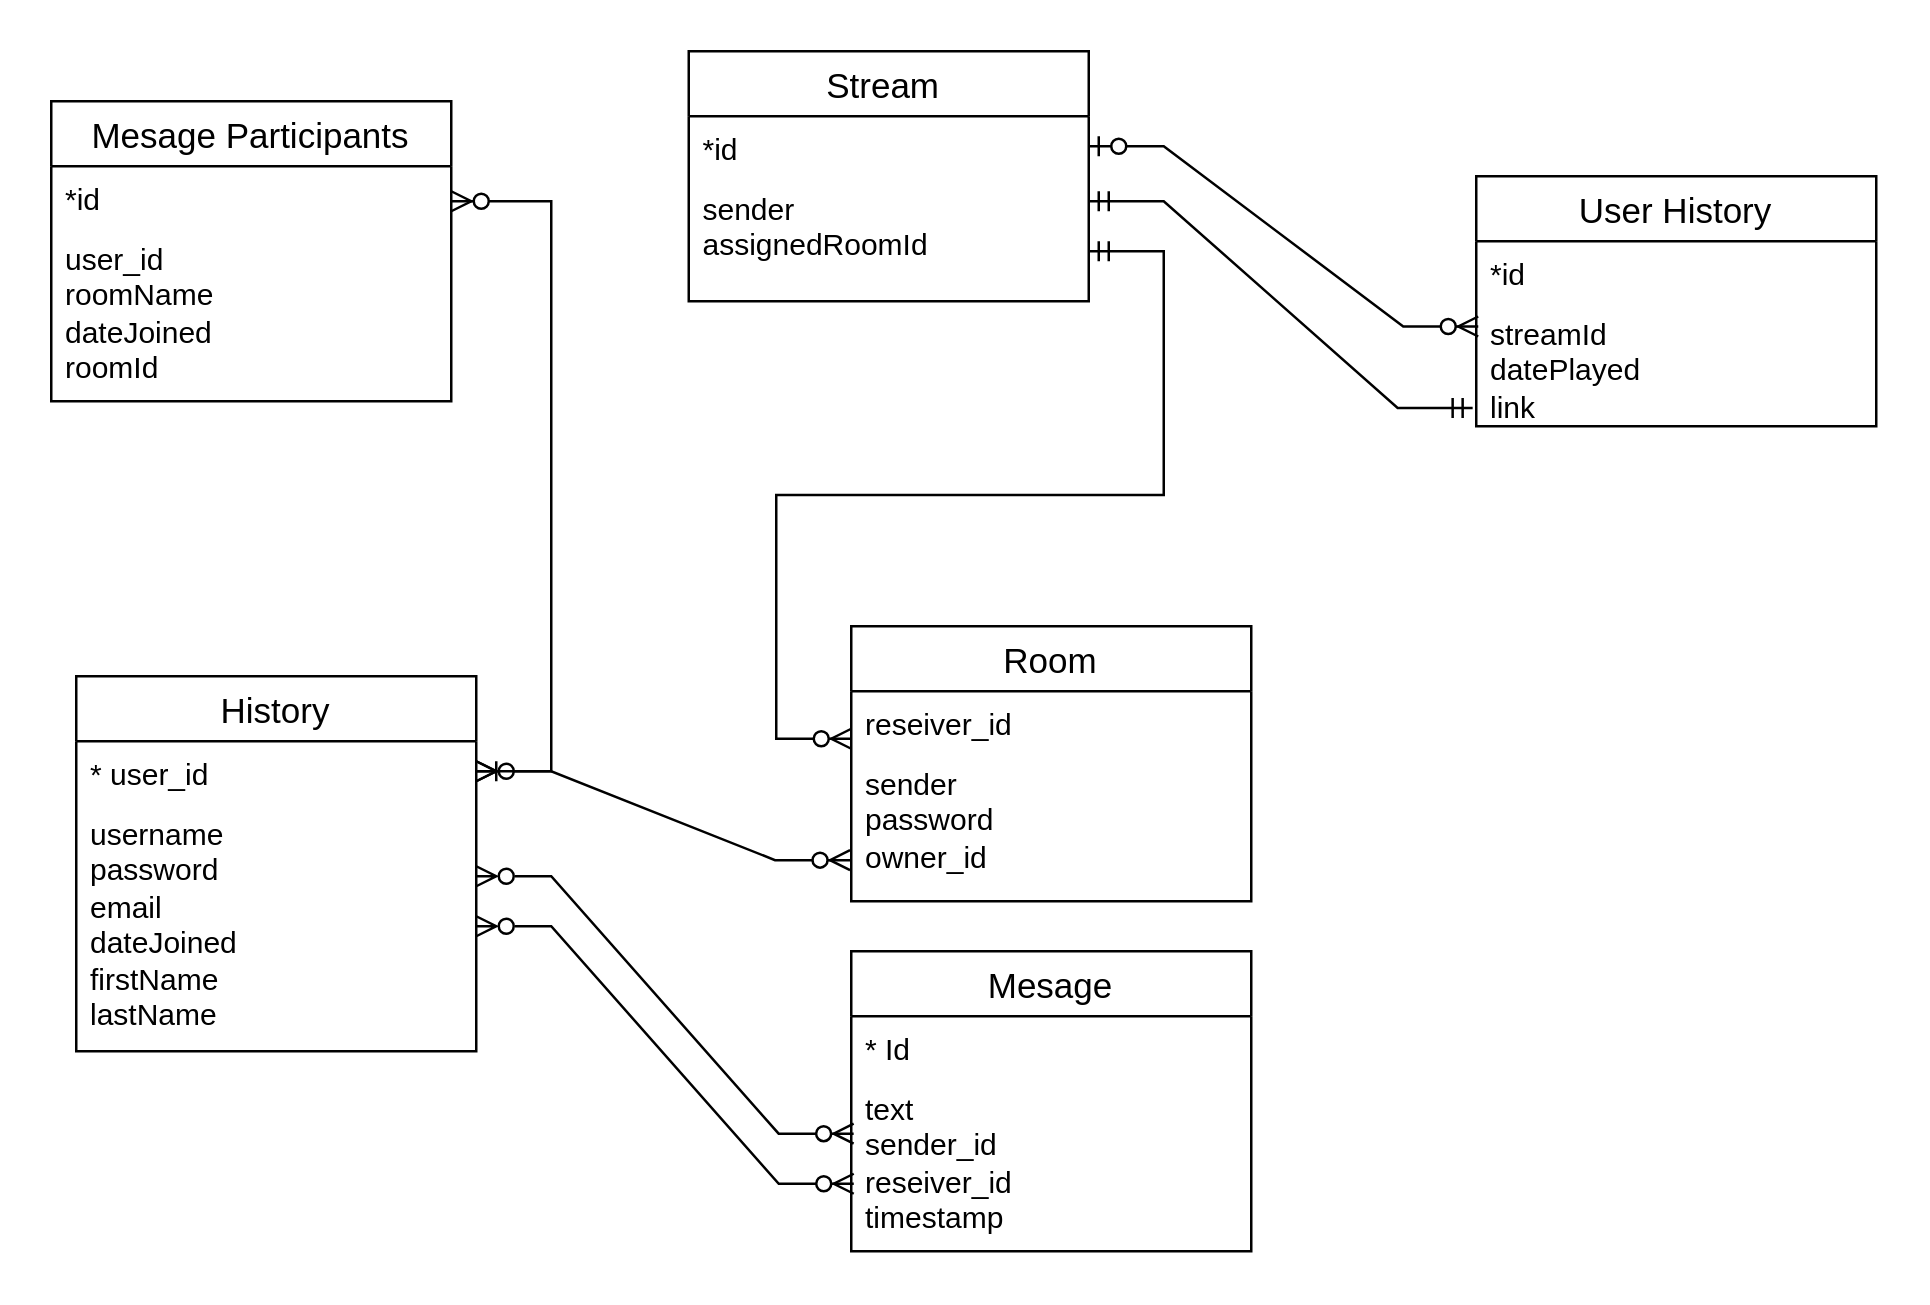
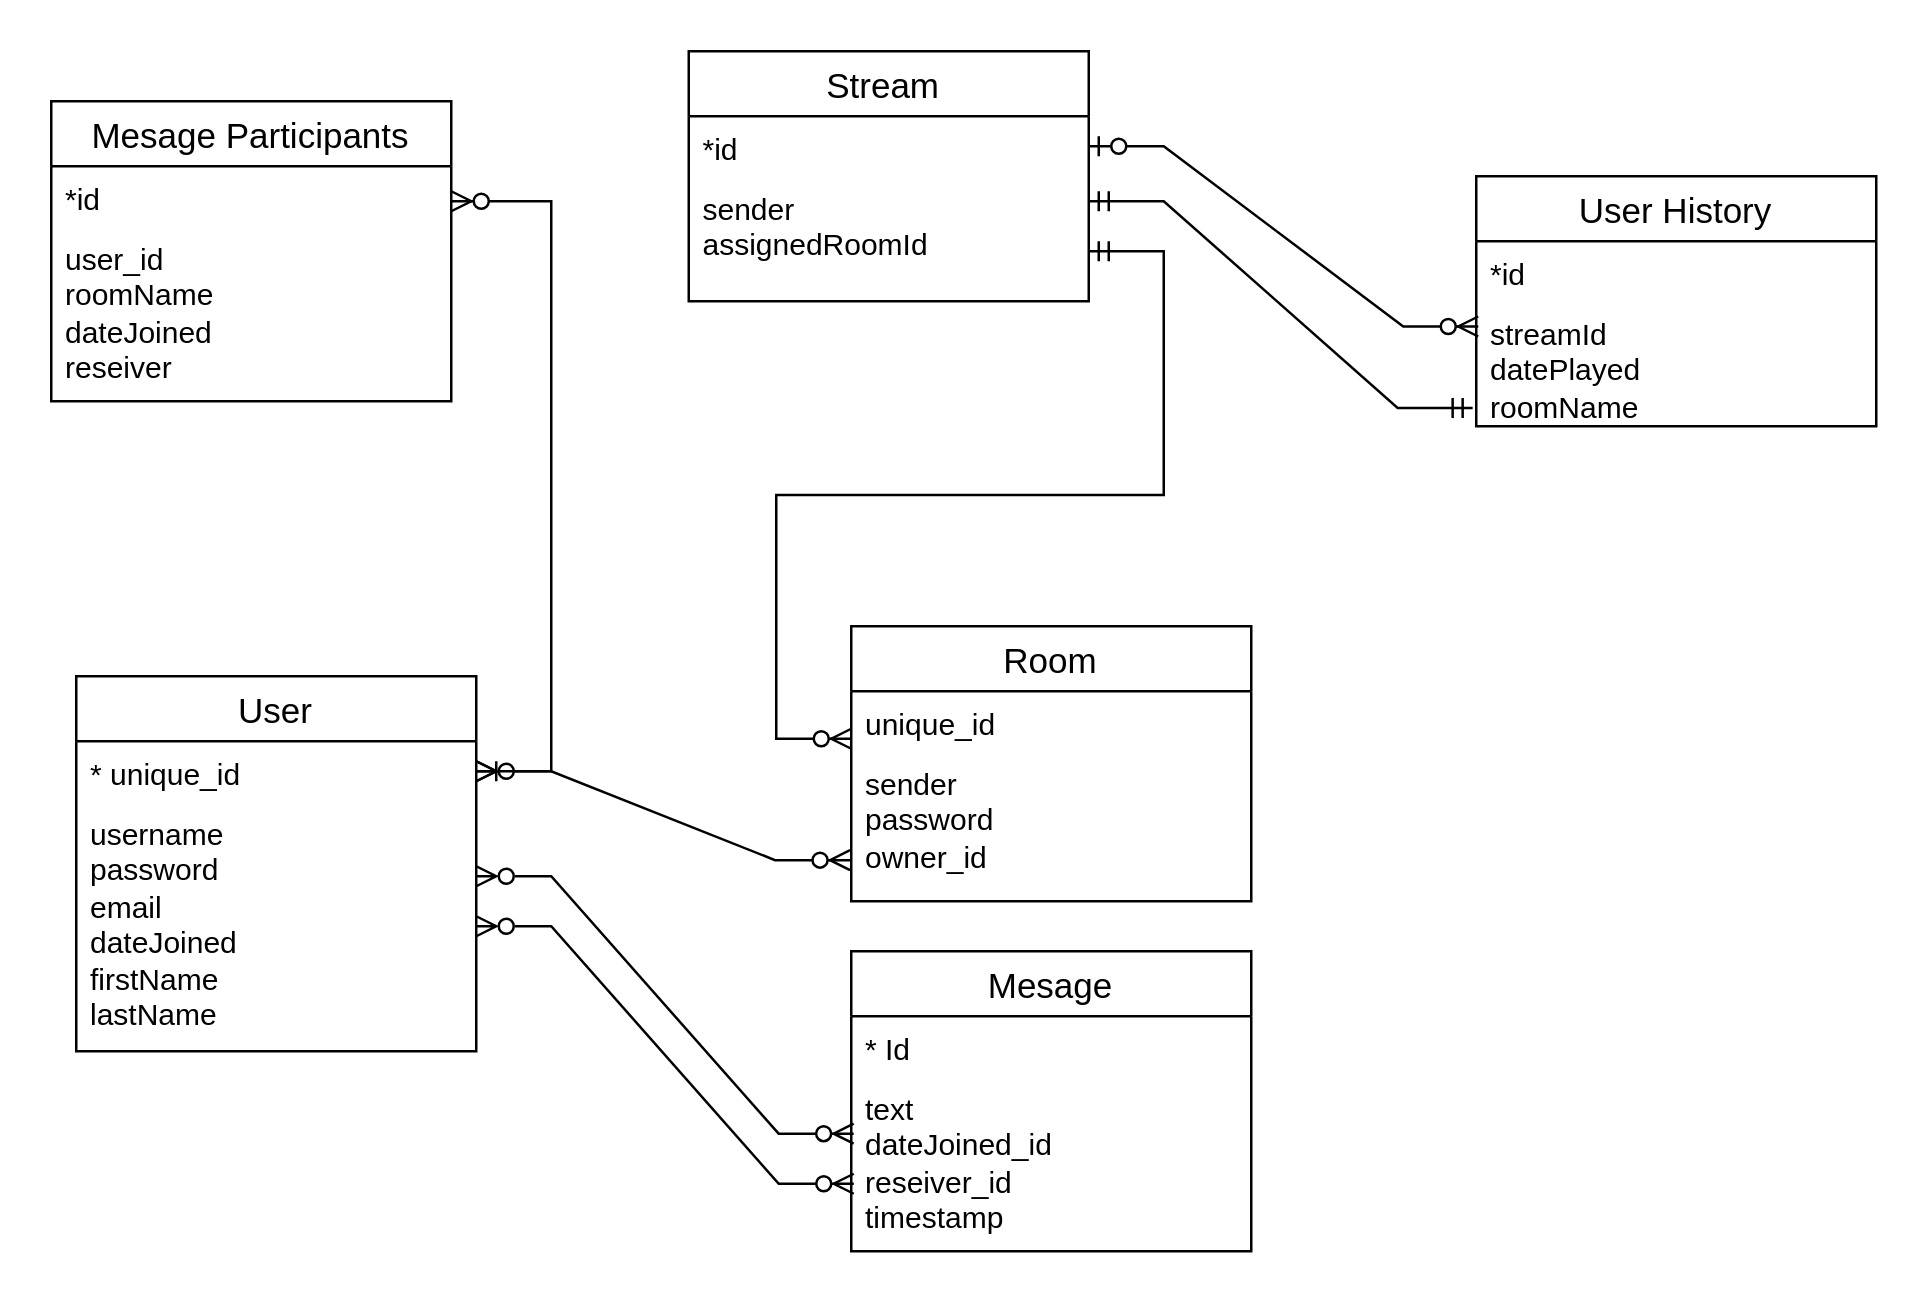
node "user_id roomName dateJoined roomId": label "user_id roomName dateJoined roomId" -> "user_id roomName dateJoined reseiver"
node "streamId datePlayed link": label "streamId datePlayed link" -> "streamId datePlayed roomName"
node "History": label "History" -> "User"
node "reseiver_id": label "reseiver_id" -> "unique_id"
node "* user_id": label "* user_id" -> "* unique_id"
node "text sender_id reseiver_id timestamp": label "text sender_id reseiver_id timestamp" -> "text dateJoined_id reseiver_id timestamp"
